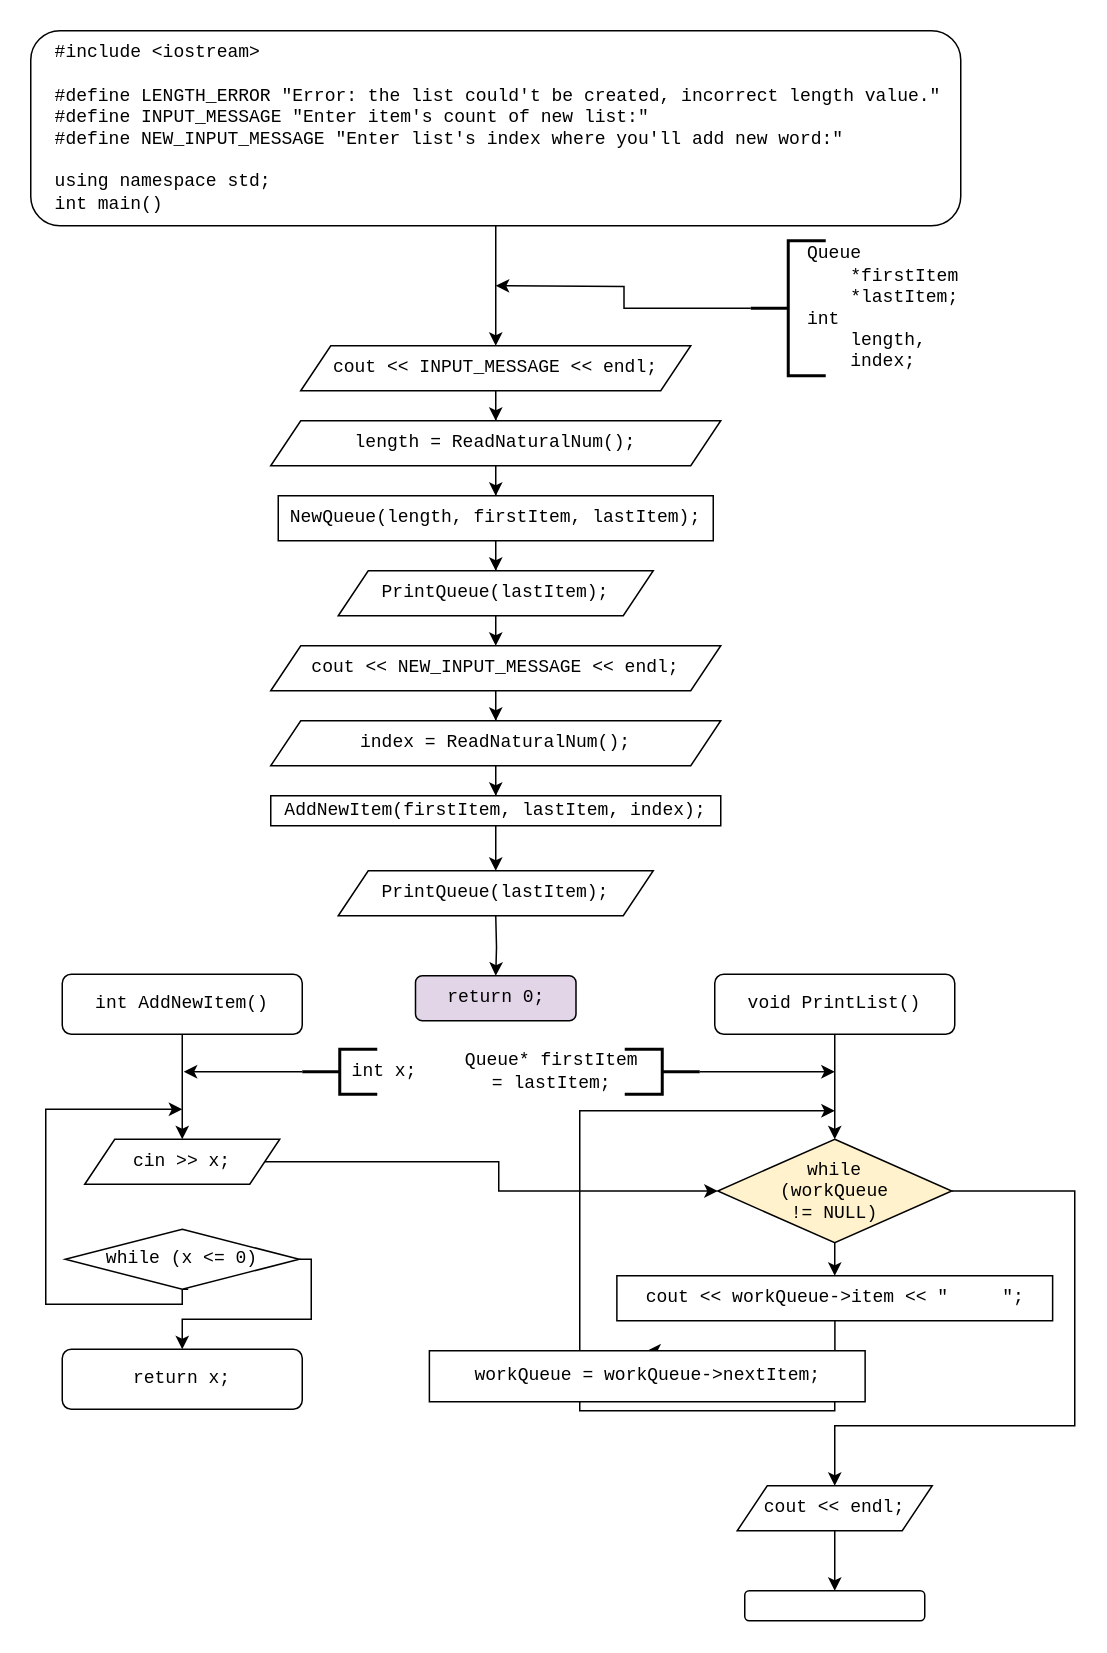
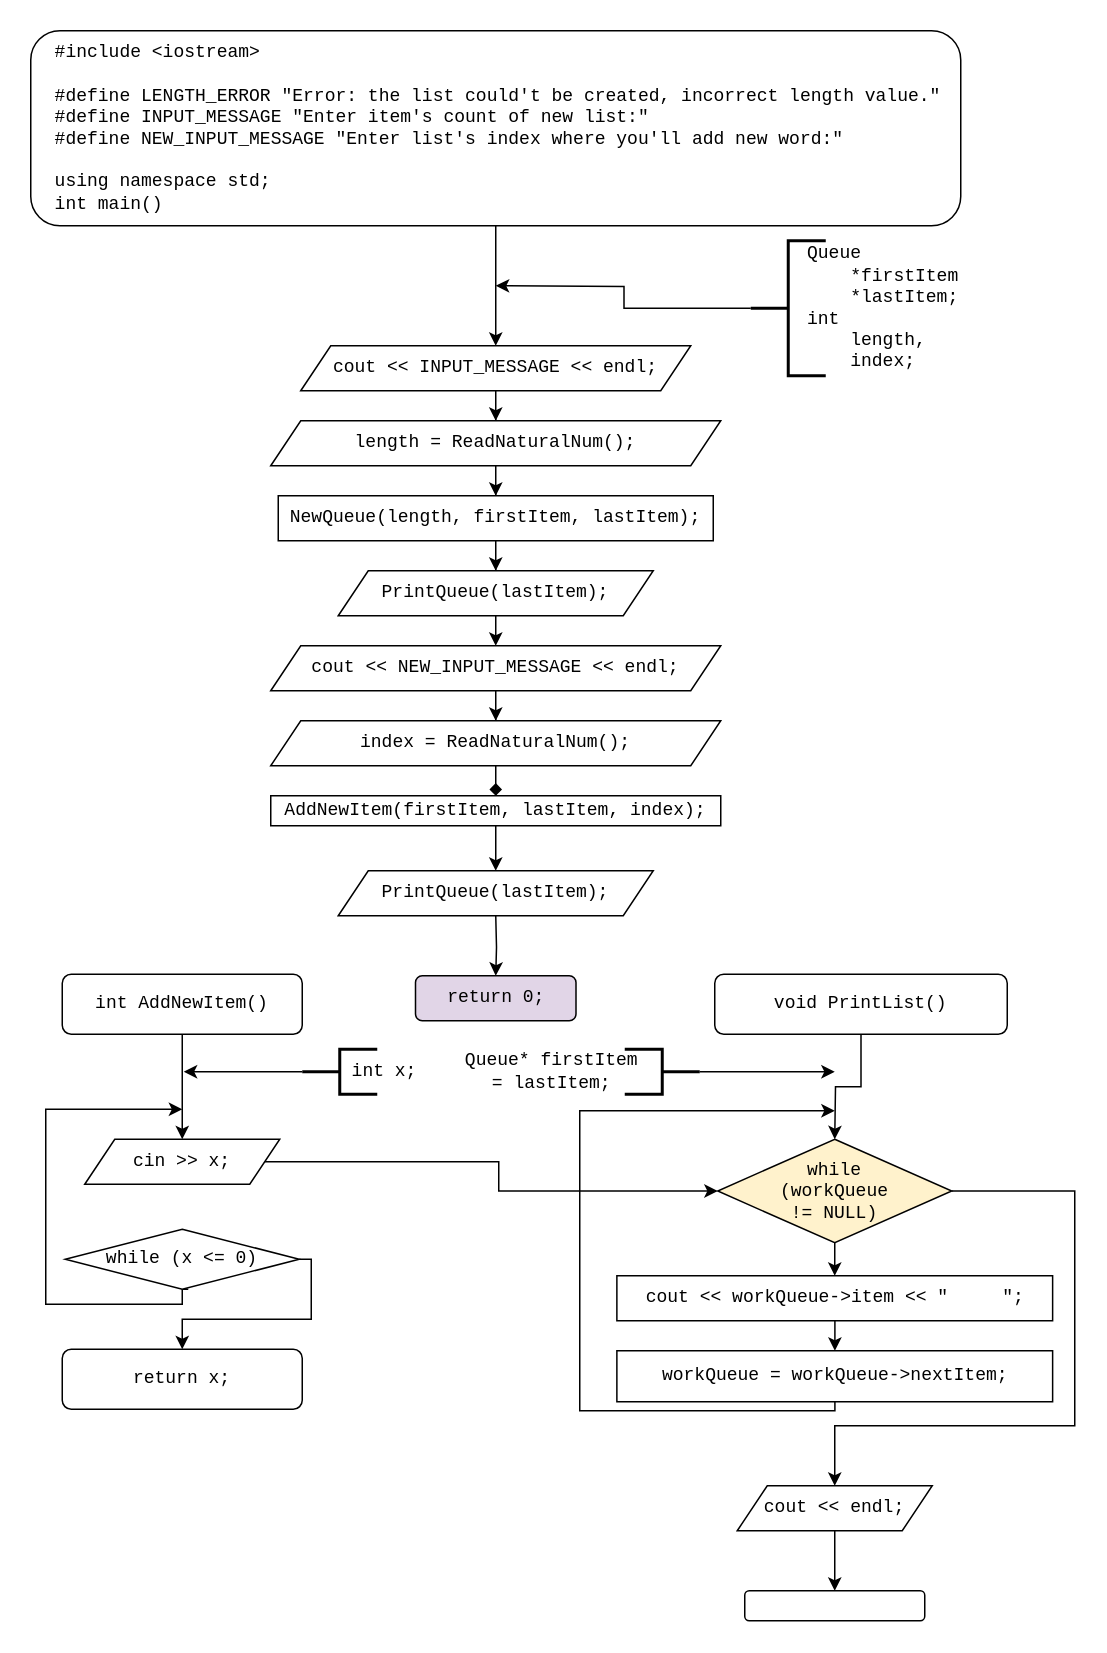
edge "index = ReadNaturalNum();" -> "AddNewItem(firstItem, lastItem, index);": arrowhead classic -> diamond
node "void PrintList()": size 240x60 -> 293x60
node "workQueue = workQueue->nextItem;": moved (647, 1376) -> (835, 1376)
